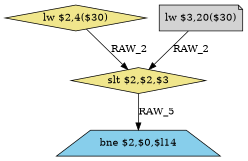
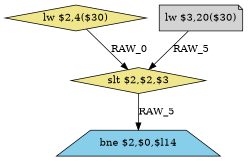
edge "lw $2,4($30)" -> "slt $2,$2,$3": label "RAW_2" -> "RAW_0"
edge "lw $3,20($30)" -> "slt $2,$2,$3": label "RAW_2" -> "RAW_5"
